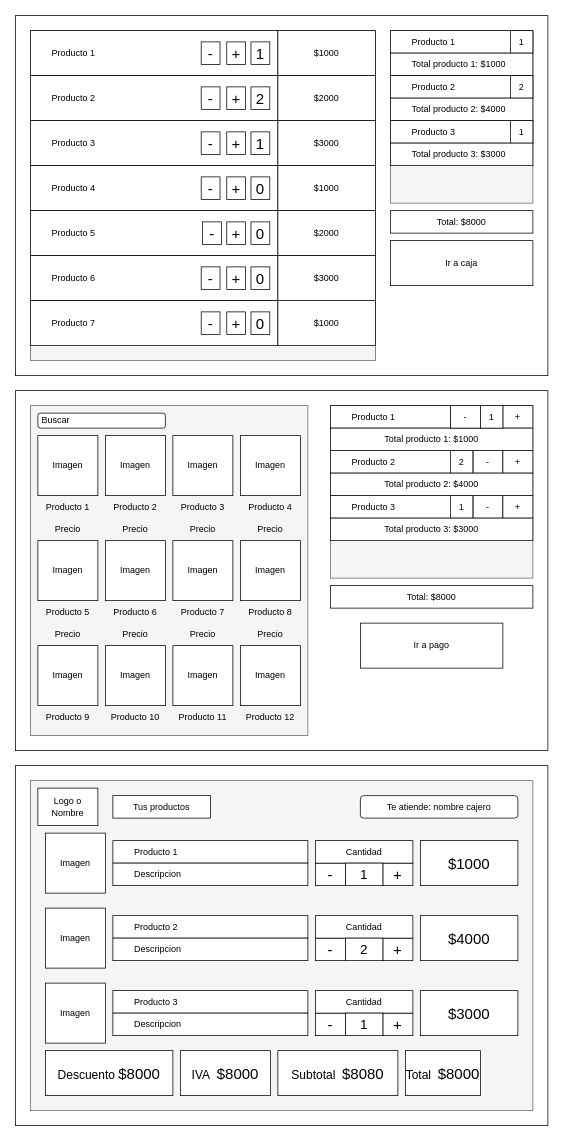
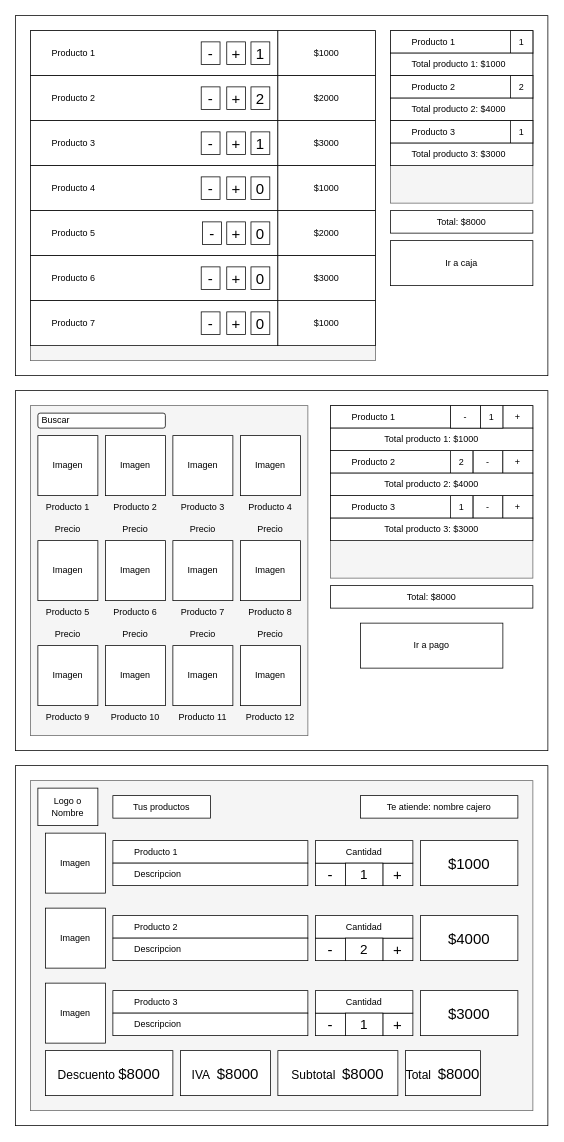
node "Te atiende: nombre cajero": shape rounded rectangle -> rectangle
node "Subtotal $8080": label "Subtotal $8080" -> "Subtotal $8000"
